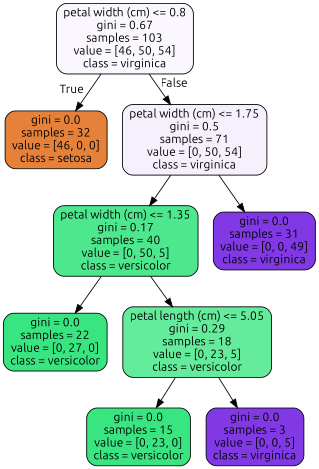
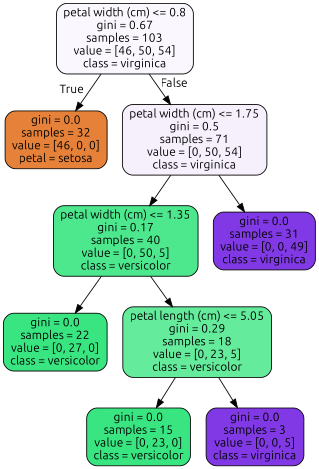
node "gini = 0.0 samples = 32 value = [46, 0, 0] class = setosa": label "gini = 0.0 samples = 32 value = [46, 0, 0] class = setosa" -> "gini = 0.0 samples = 32 value = [46, 0, 0] petal = setosa"
